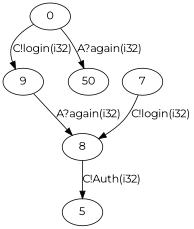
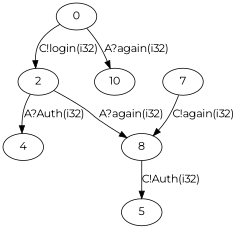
node "9": label "9" -> "2"
node "50": label "50" -> "10"
edge "7" -> "8": label "C!login(i32)" -> "C!again(i32)"
node "4": added
